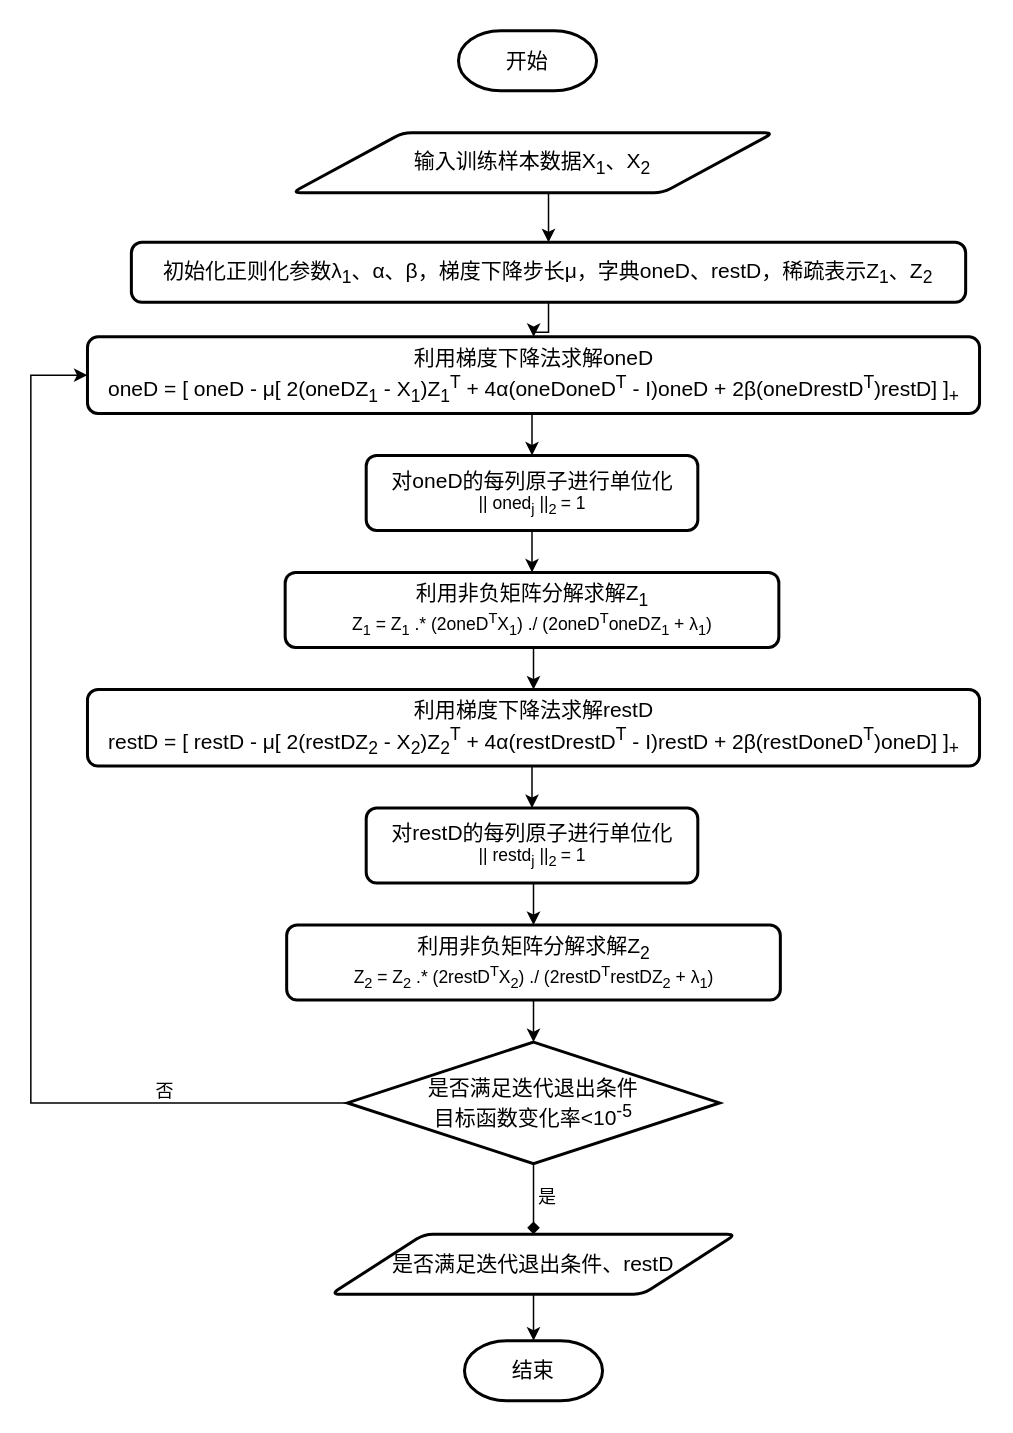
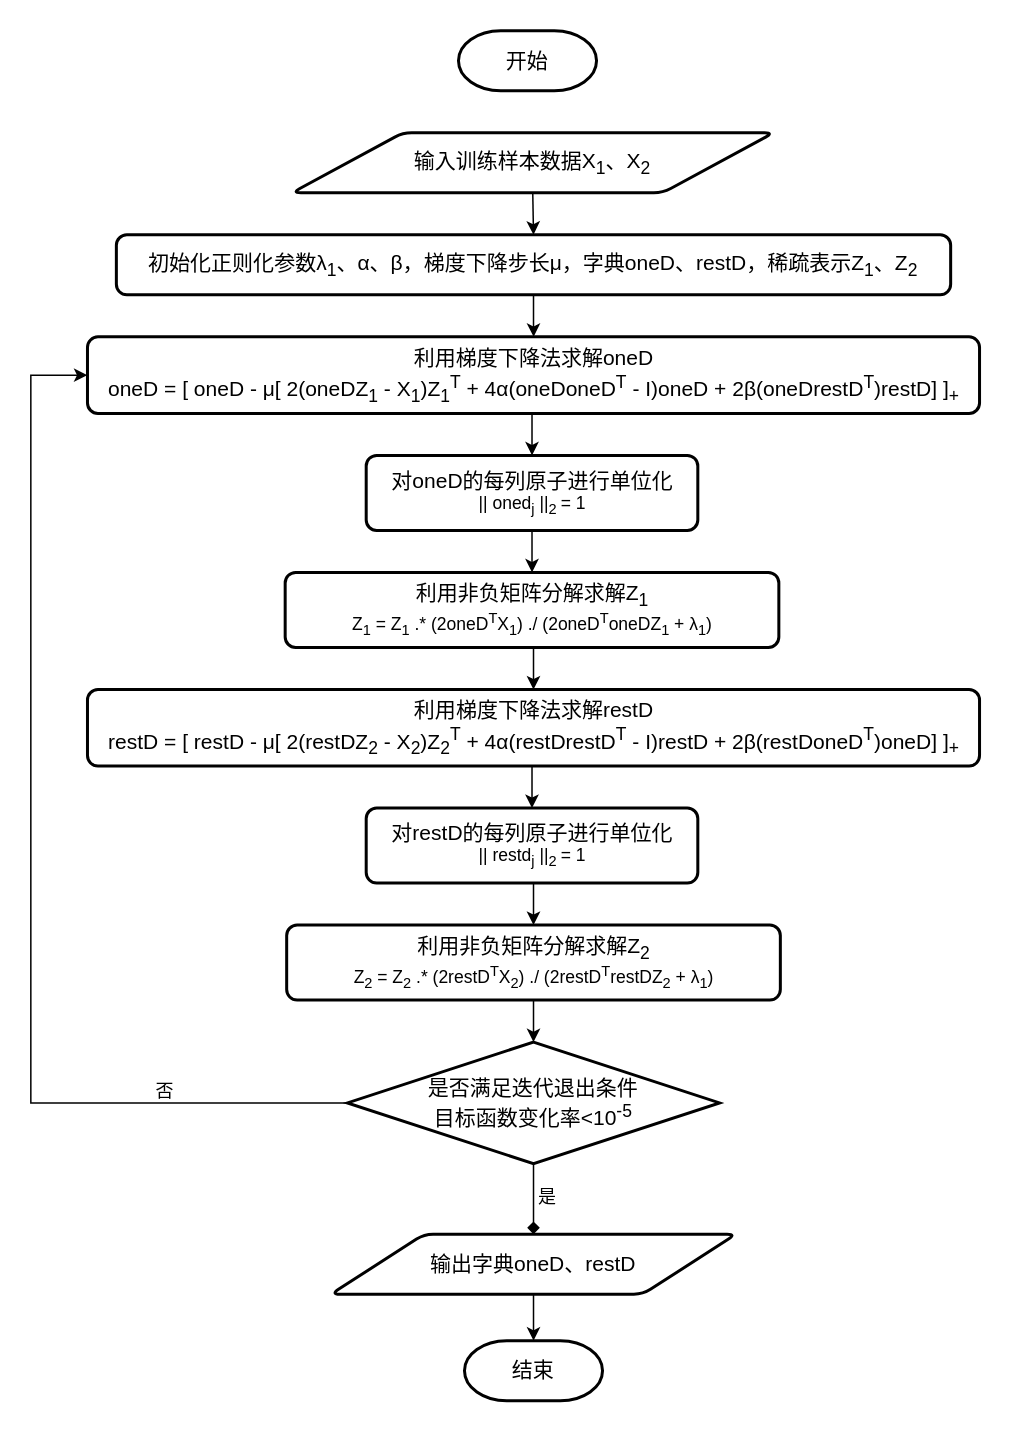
node "初始化正则化参数λ1、α、β，梯度下降步长μ，字典oneD、restD，稀疏表示Z1、Z2": moved (548, 272) -> (533, 265)
node "是否满足迭代退出条件、restD": label "是否满足迭代退出条件、restD" -> "输出字典oneD、restD"
